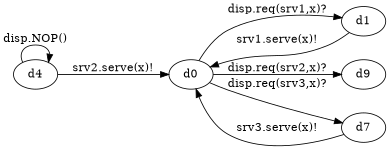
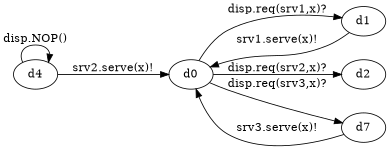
node "d9": label "d9" -> "d2"
